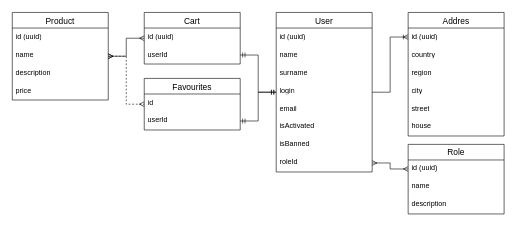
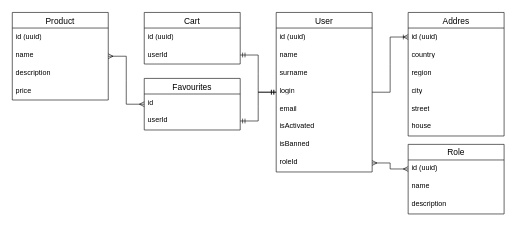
edge "Cart" -- "Product": removed
edge "Product" -- "Favourites": style dashed -> solid
